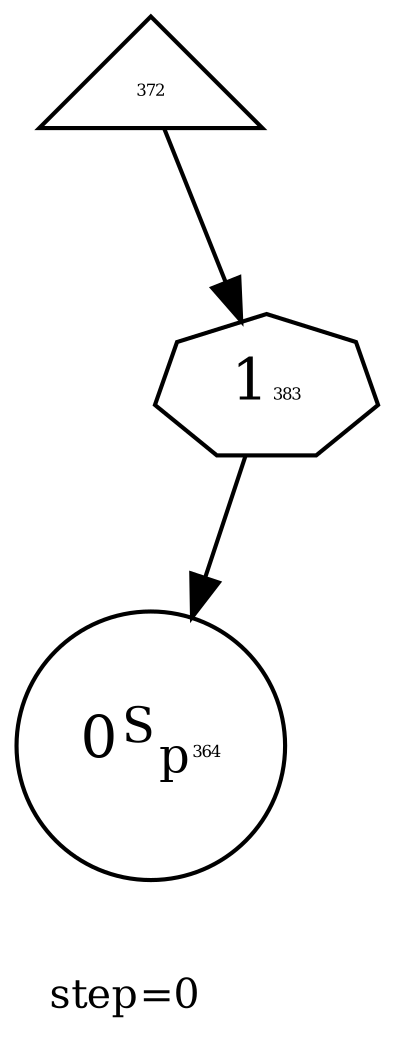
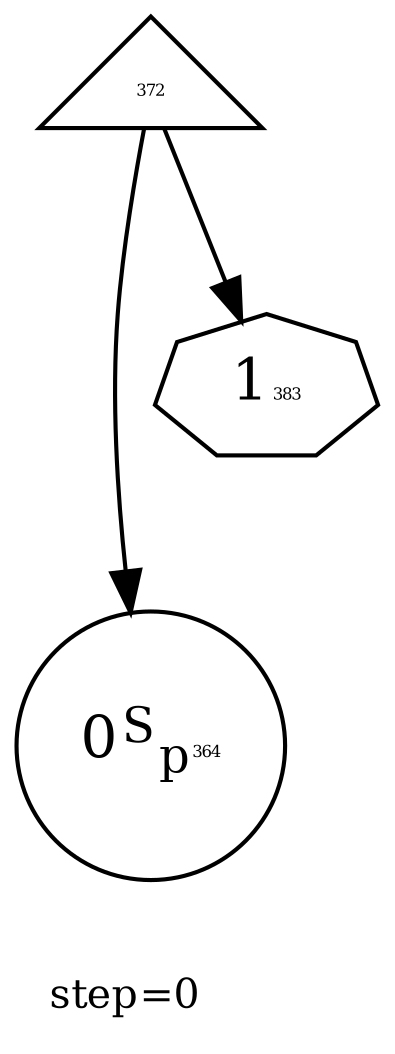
edge "1" -> "0": now "372" -> "0"
